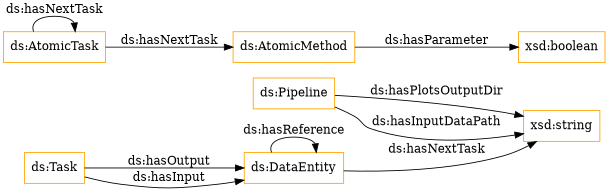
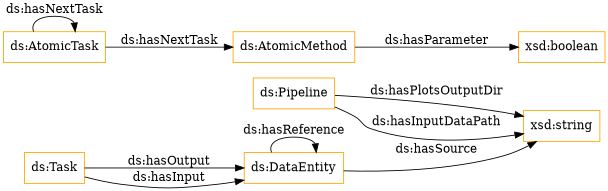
edge "ds:DataEntity" -> "xsd:string": label "ds:hasNextTask" -> "ds:hasSource"
